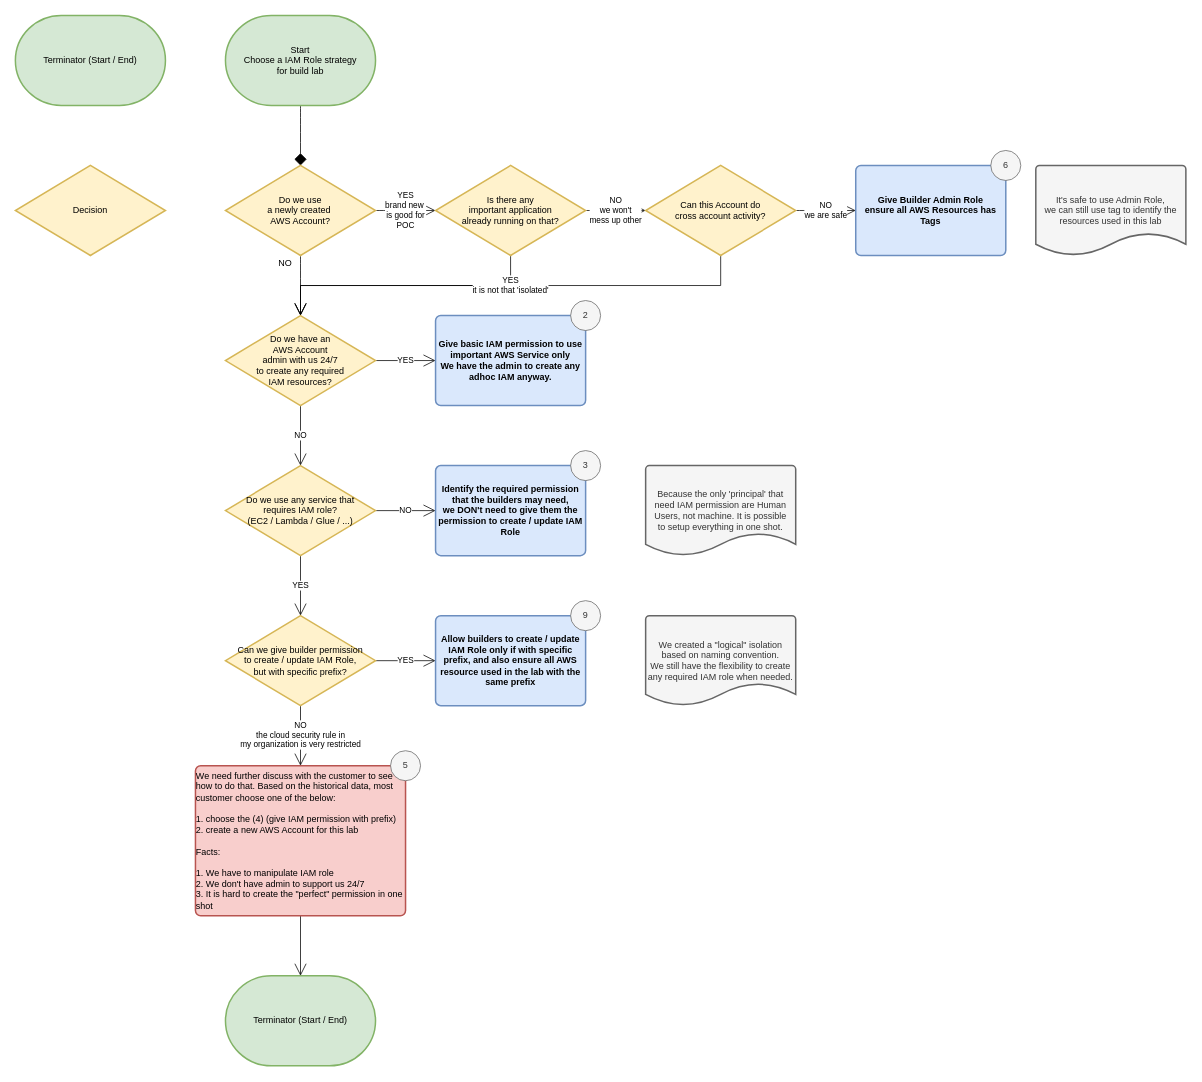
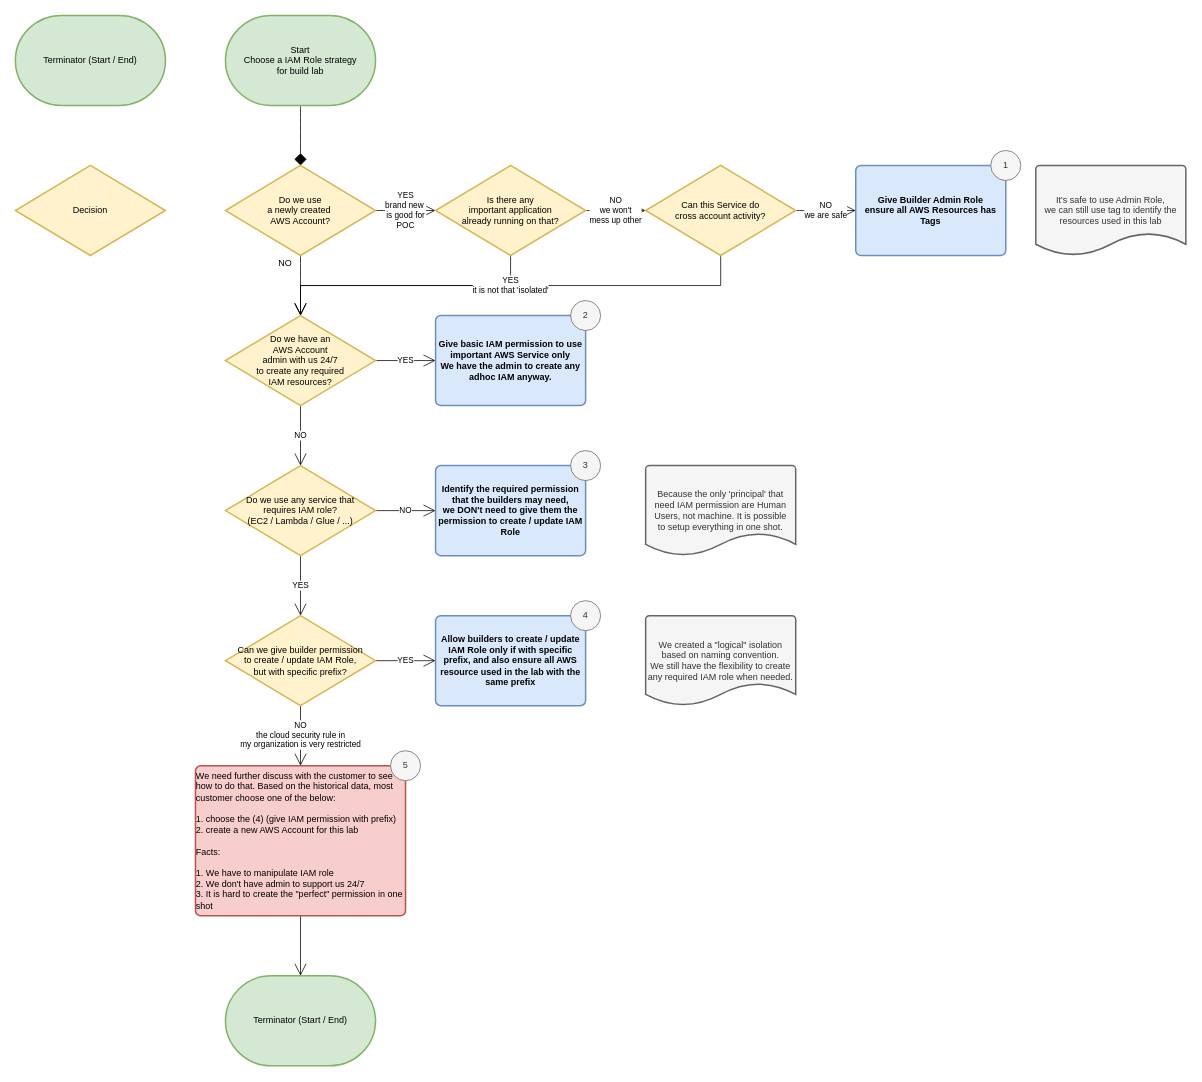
node "6": label "6" -> "1"
node "Can this Account do cross account activity?": label "Can this Account do cross account activity?" -> "Can this Service do cross account activity?"
node "9": label "9" -> "4"
